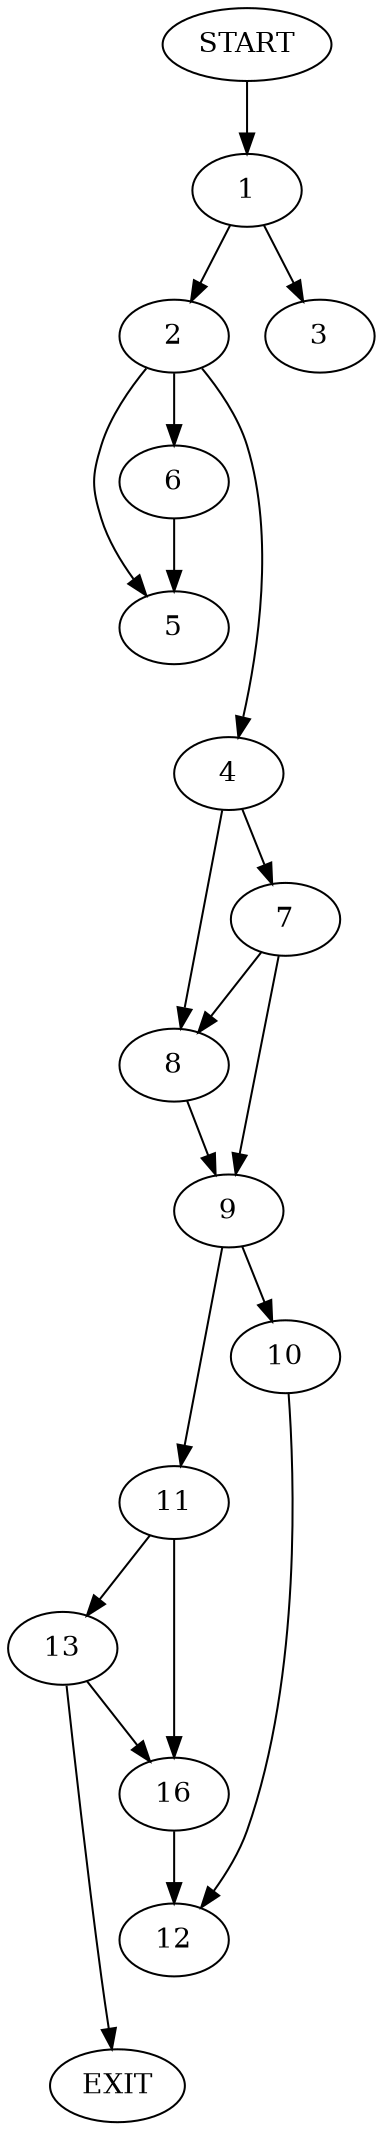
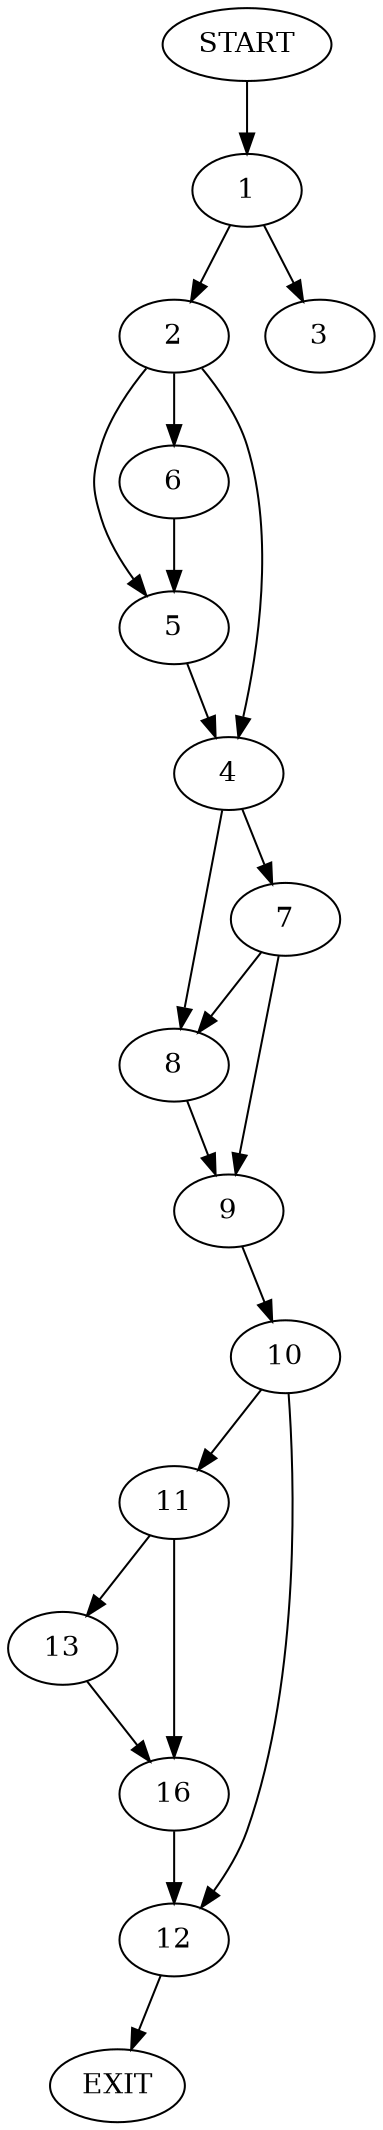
edge "5" -> "4": added
edge "9" -> "11": now "10" -> "11"
edge "13" -> "EXIT": now "12" -> "EXIT"
